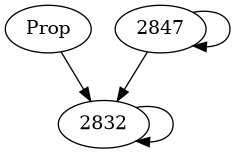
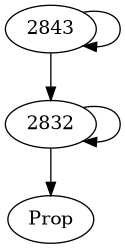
node "2847": label "2847" -> "2843"
edge "Prop" -> "2832": reversed
